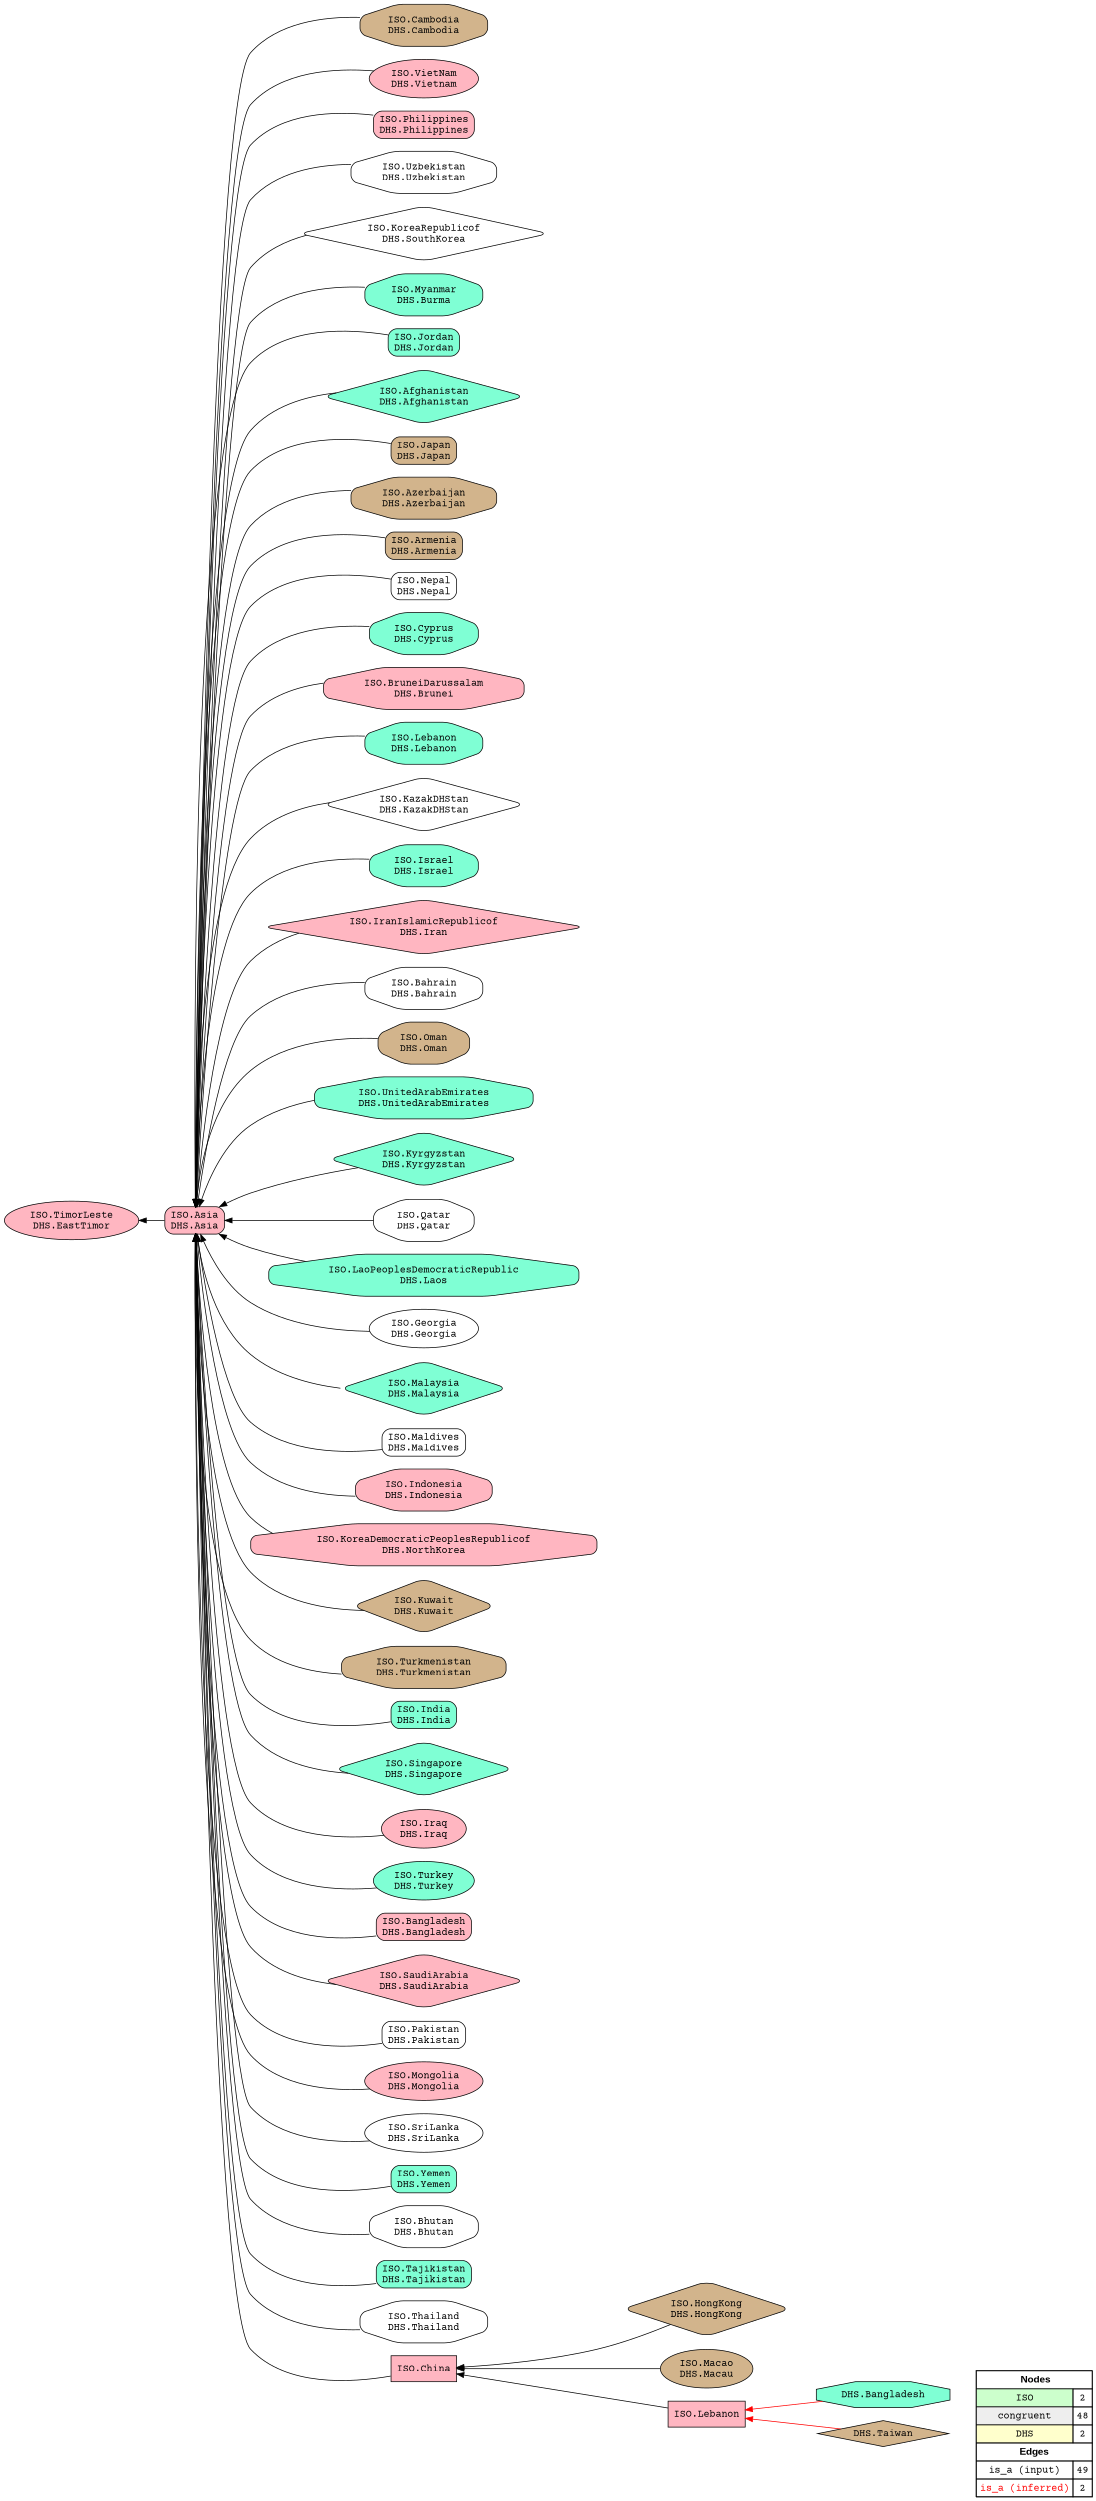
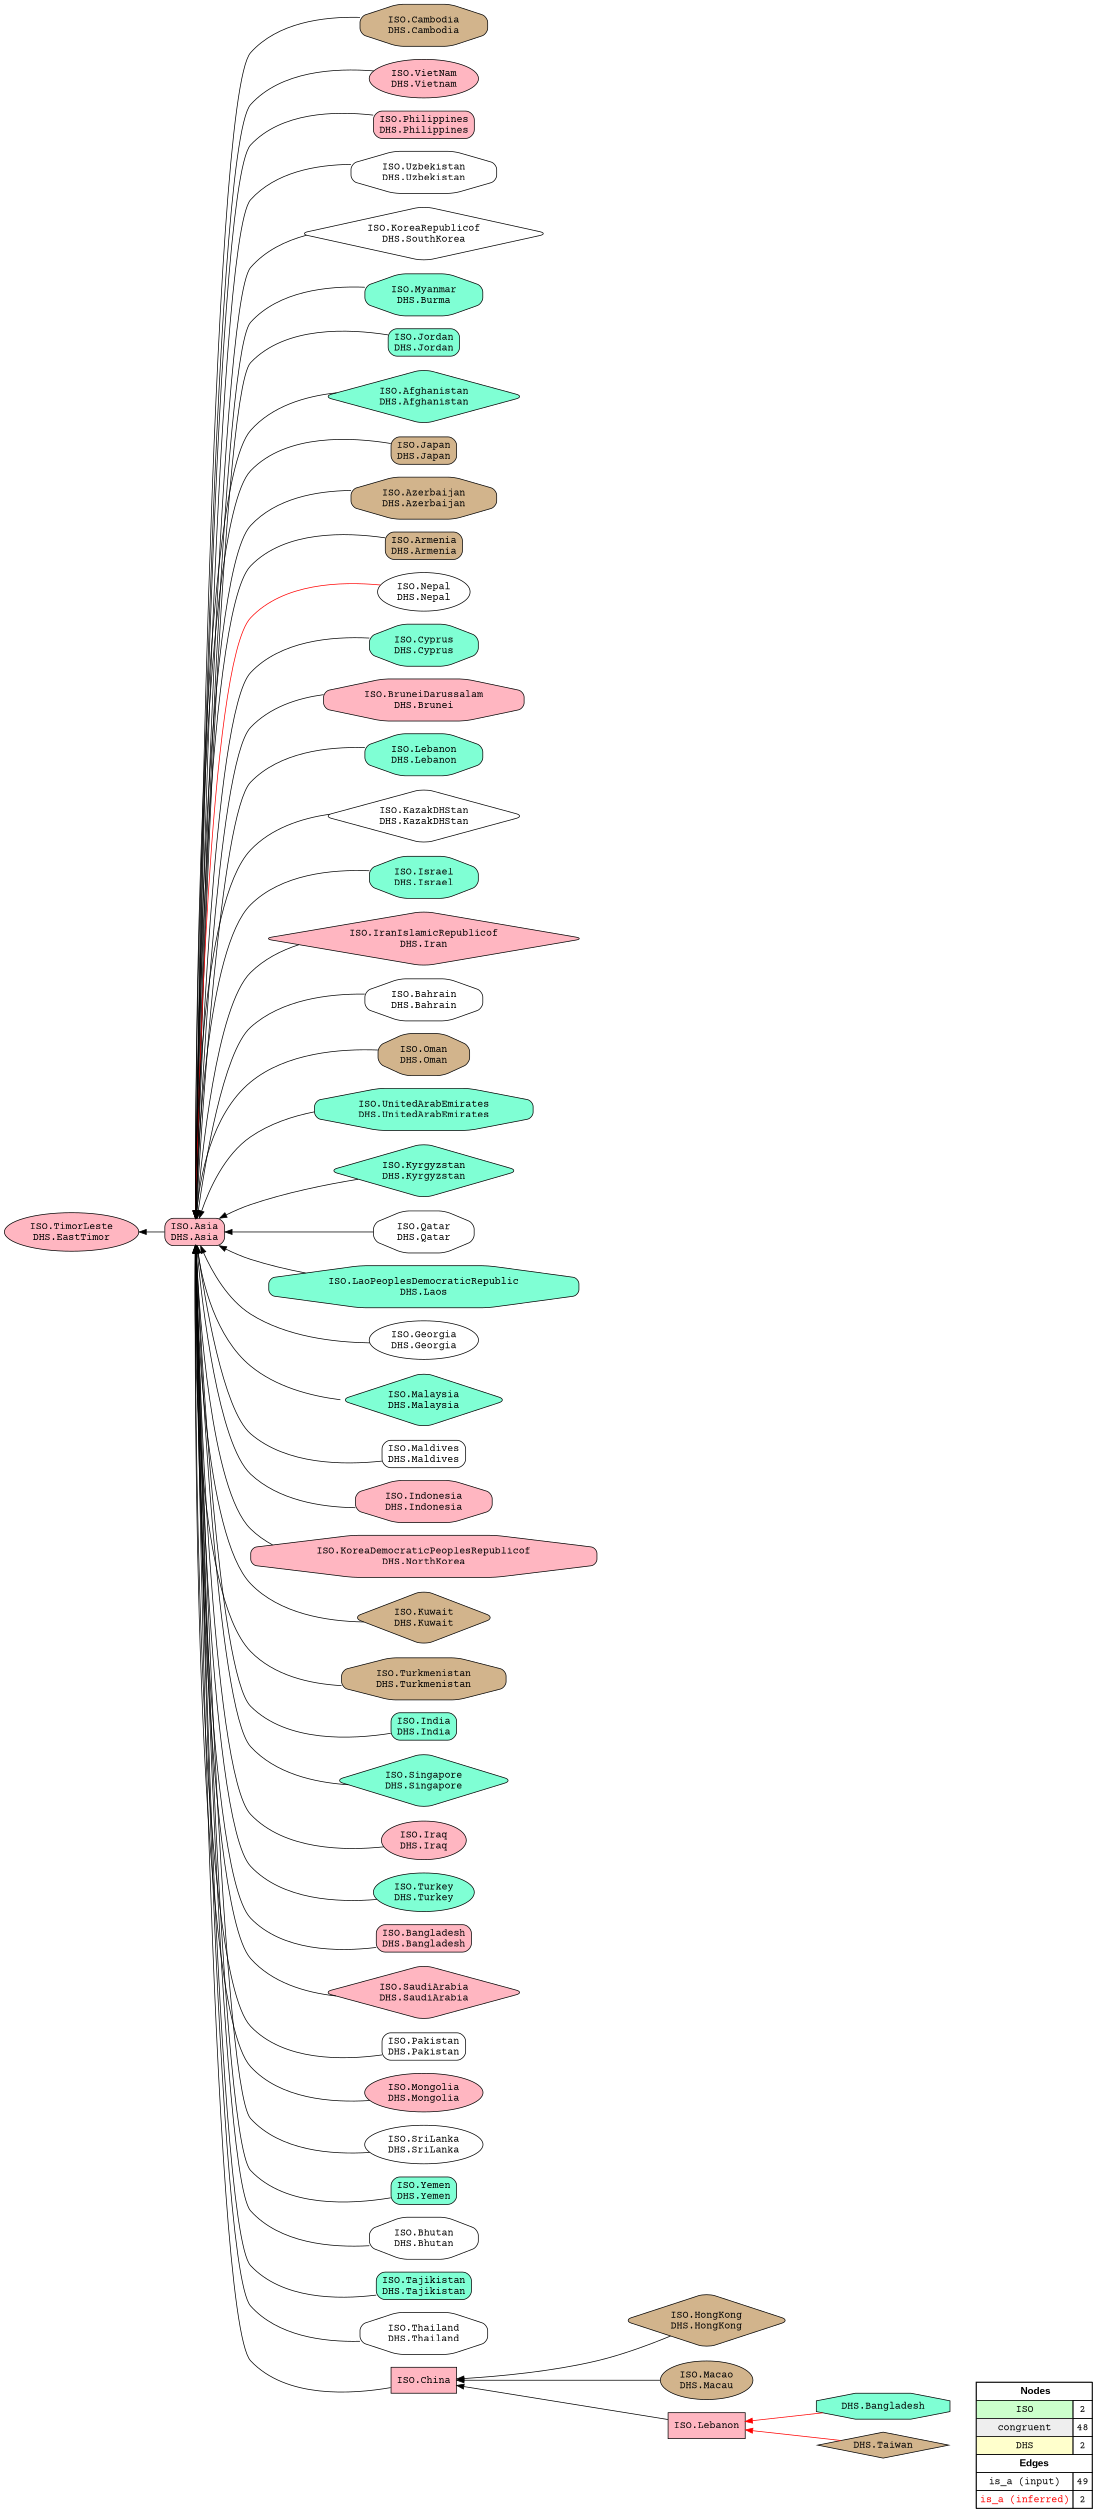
node "ISO.Nepal DHS.Nepal": shape box -> ellipse
edge "ISO.Nepal DHS.Nepal" -> "ISO.Asia DHS.Asia": color #000000 -> #ff0000
